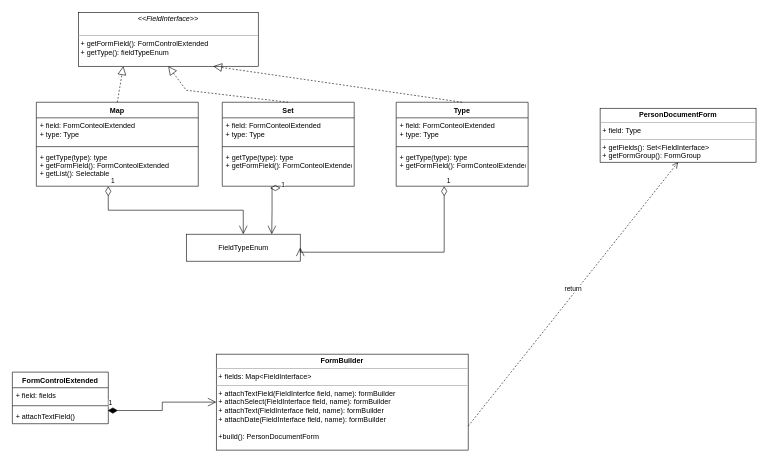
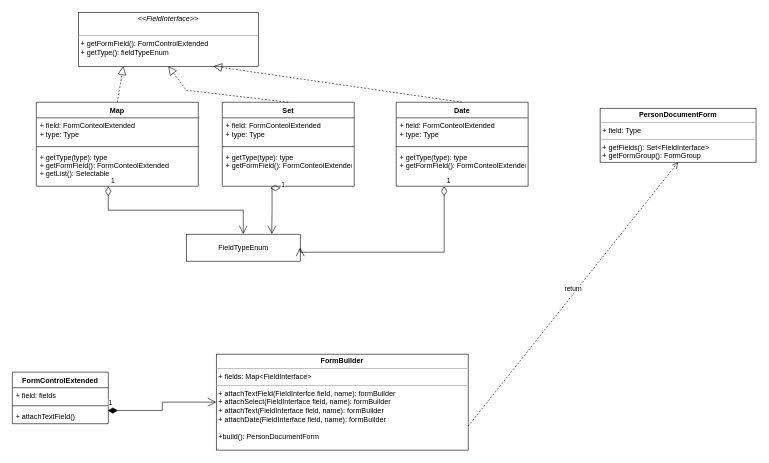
node "Type": label "Type" -> "Date"
